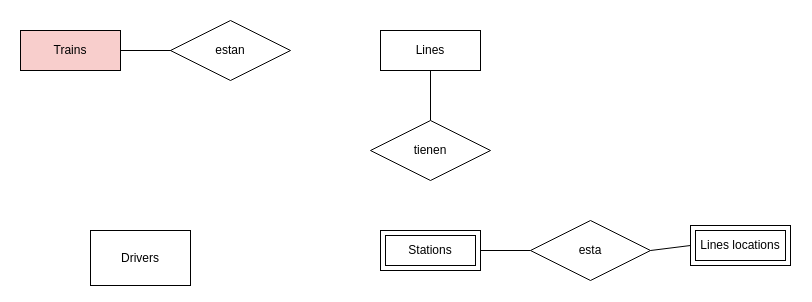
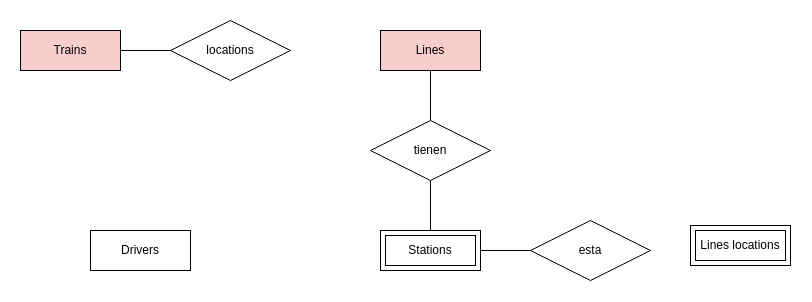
node "estan": label "estan" -> "locations"
node "Lines": fillcolor #ffffff -> #f8cecc
edge "tienen" -- "Stations": added
edge "Lines locations" -- "esta": removed
node "Drivers": size 100x55 -> 100x40
